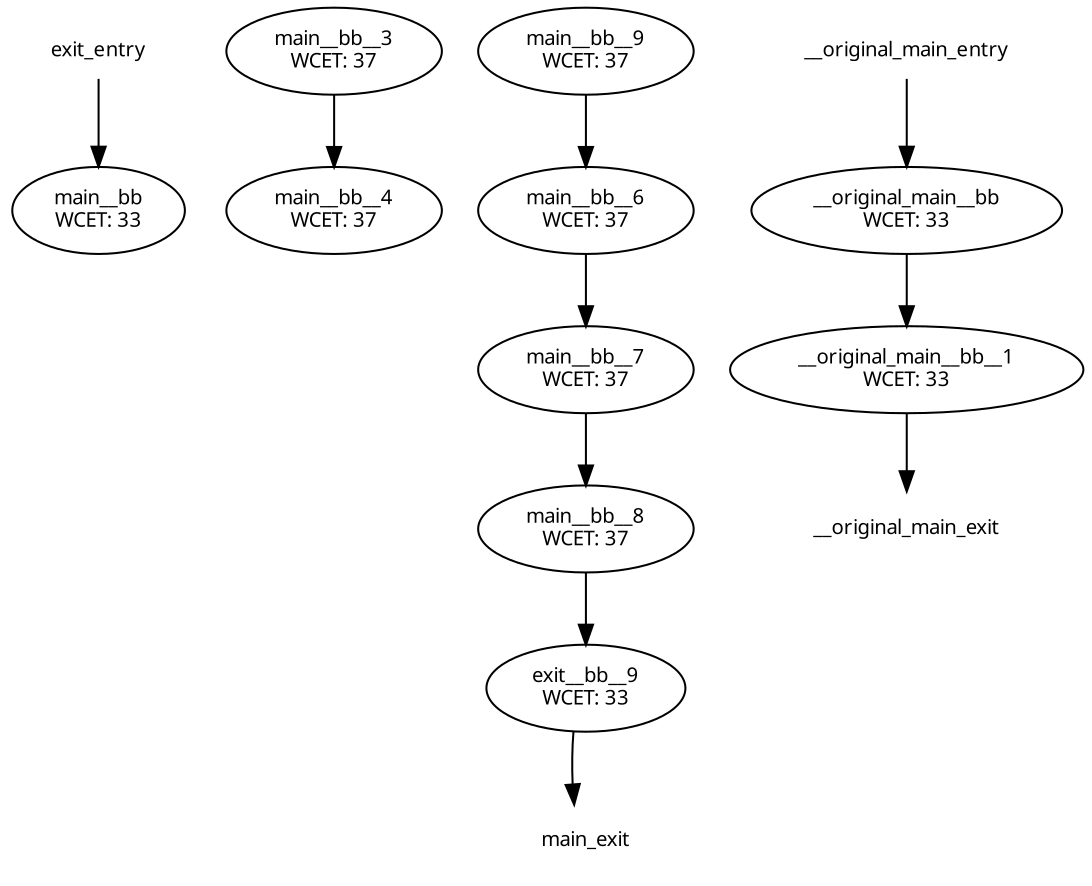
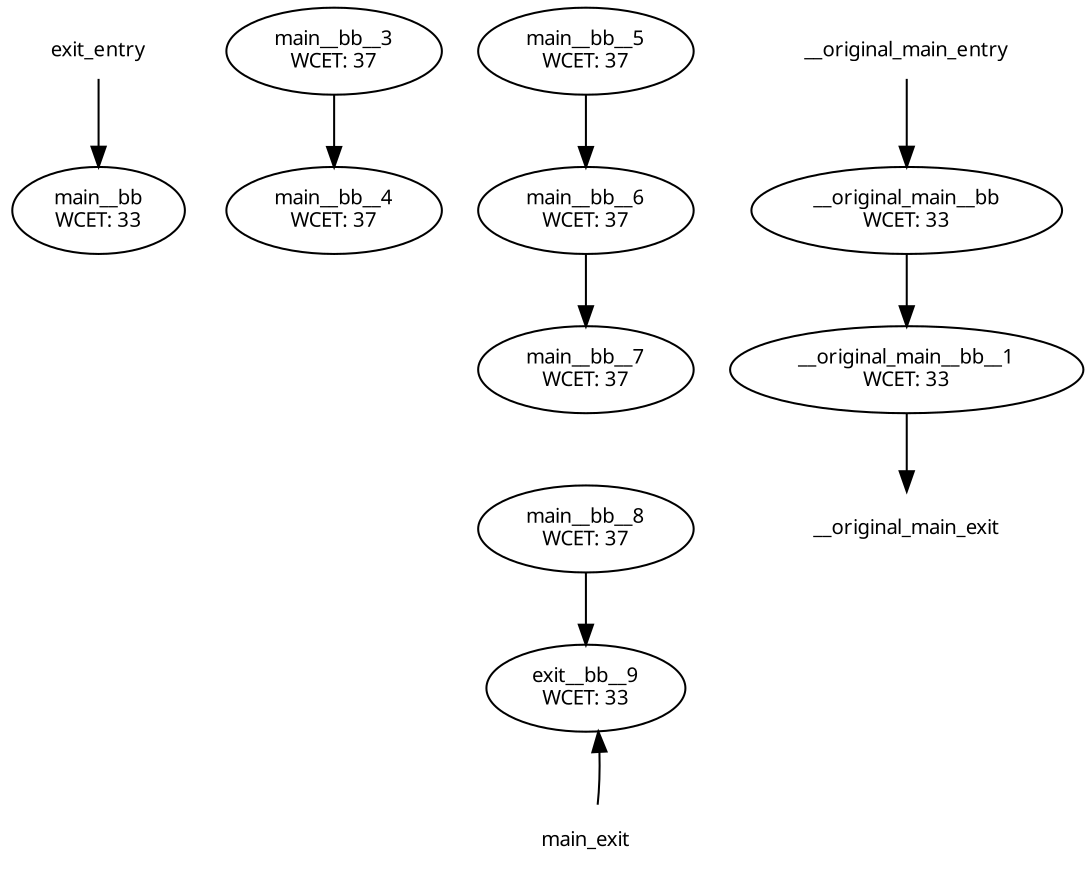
node "main__bb__9 WCET: 37": label "main__bb__9 WCET: 37" -> "main__bb__5 WCET: 37"
edge "main__bb__7 WCET: 37" -> "main__bb__8 WCET: 37": removed
edge "exit__bb__9 WCET: 33" -> "main_exit": reversed
